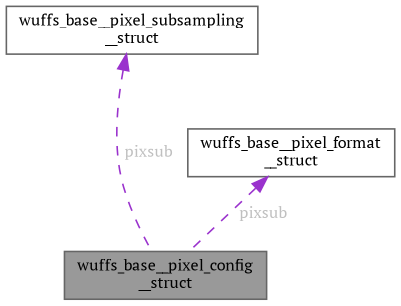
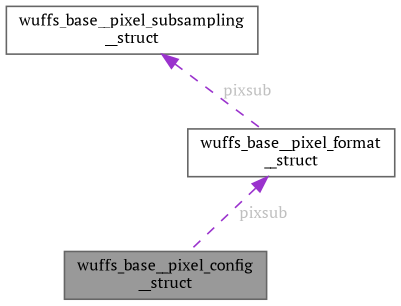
edge "wuffs_base__pixel_config __struct" -> "wuffs_base__pixel_subsampling __struct": now "wuffs_base__pixel_format __struct" -> "wuffs_base__pixel_subsampling __struct"
